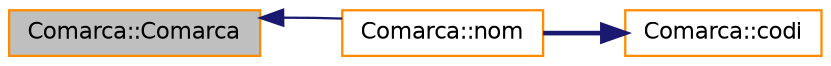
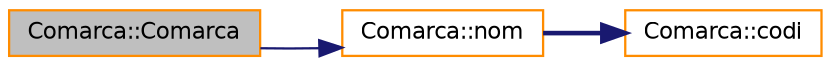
edge "Comarca::nom" -> "Comarca::Comarca": reversed
